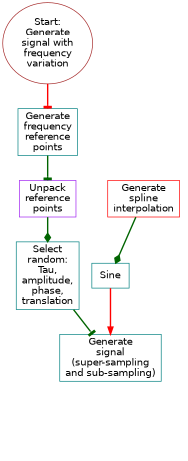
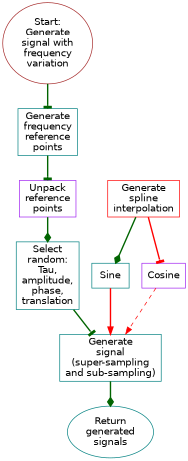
edge "Start: Generate signal with frequency variation" -> "Generate frequency reference points": color red -> darkgreen
node "Cosine": added
node "Return generated signals": added
